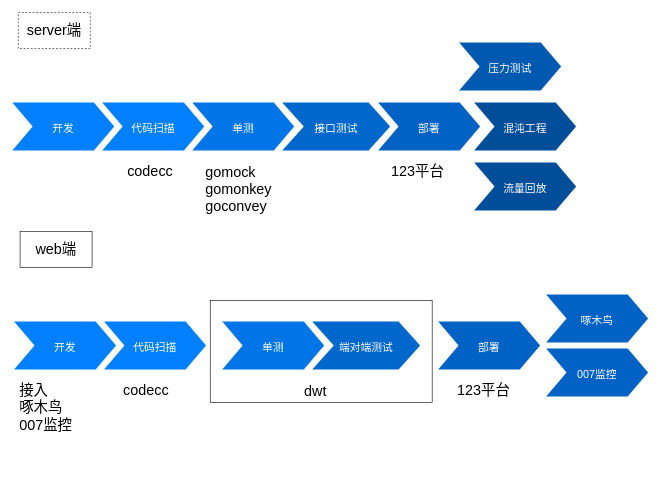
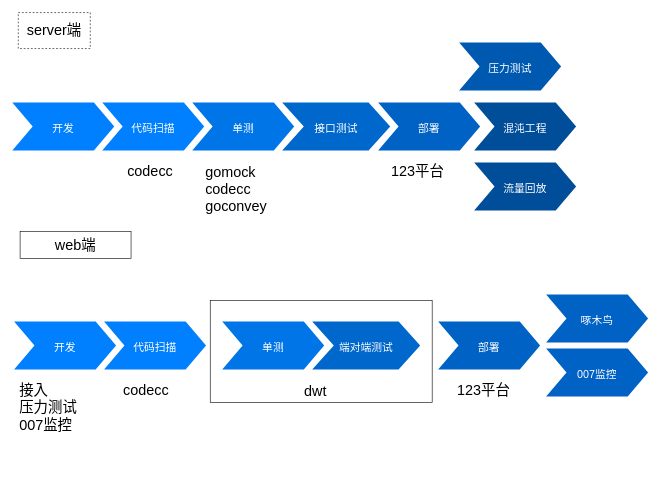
node "gomock gomonkey goconvey": label "gomock gomonkey goconvey" -> "gomock codecc goconvey"
node "web端": size 72x36 -> 111x27
node "接入 啄木鸟 007监控": label "接入 啄木鸟 007监控" -> "接入 压力测试 007监控"
